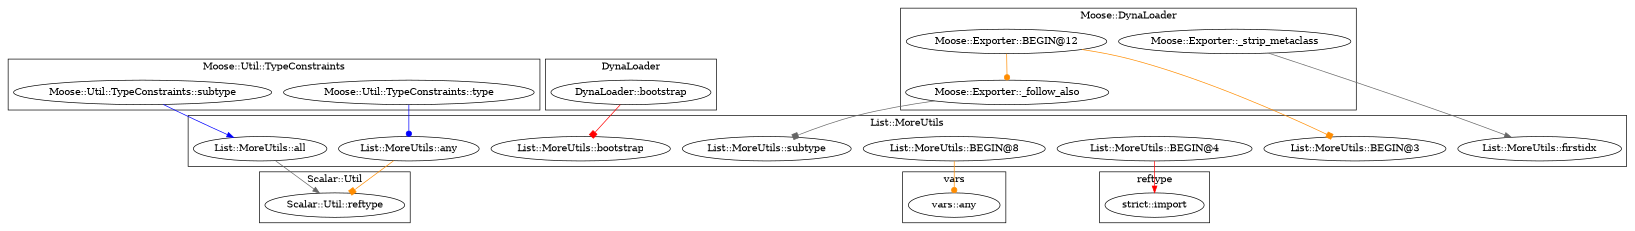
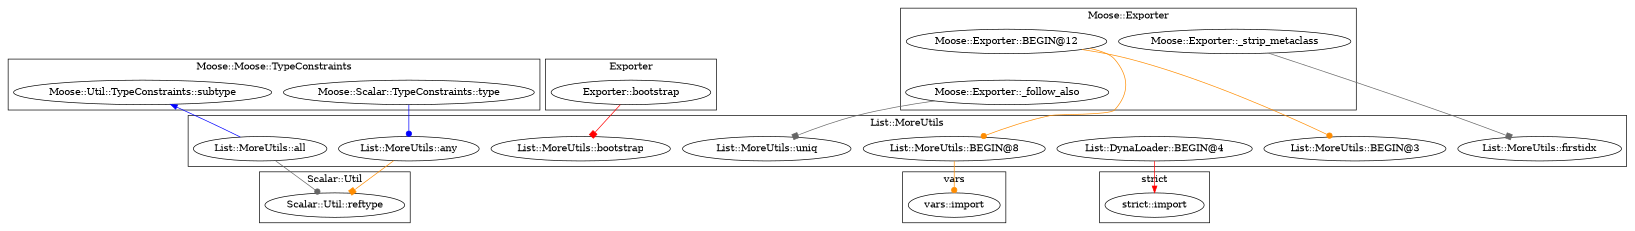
cluster "Moose::DynaLoader": label "Moose::DynaLoader" -> "Moose::Exporter"
edge "Moose::Exporter::BEGIN@12" -> "Moose::Exporter::_follow_also": now "Moose::Exporter::BEGIN@12" -> "List::MoreUtils::BEGIN@8"
cluster "Moose::Util::TypeConstraints": label "Moose::Util::TypeConstraints" -> "Moose::Moose::TypeConstraints"
cluster "DynaLoader": label "DynaLoader" -> "Exporter"
edge "Moose::Exporter::BEGIN@12" -> "List::MoreUtils::BEGIN@3": arrowhead box -> dot
node "Moose::Util::TypeConstraints::type": label "Moose::Util::TypeConstraints::type" -> "Moose::Scalar::TypeConstraints::type"
node "DynaLoader::bootstrap": label "DynaLoader::bootstrap" -> "Exporter::bootstrap"
edge "Moose::Exporter::_strip_metaclass" -> "List::MoreUtils::firstidx": arrowhead normal -> box
edge "Moose::Util::TypeConstraints::subtype" -> "List::MoreUtils::all": reversed
node "List::MoreUtils::subtype": label "List::MoreUtils::subtype" -> "List::MoreUtils::uniq"
node "List::MoreUtils::BEGIN@4": label "List::MoreUtils::BEGIN@4" -> "List::DynaLoader::BEGIN@4"
edge "List::MoreUtils::all" -> "Scalar::Util::reftype": arrowhead normal -> dot
cluster "reftype": label "reftype" -> "strict"
node "vars::any": label "vars::any" -> "vars::import"
